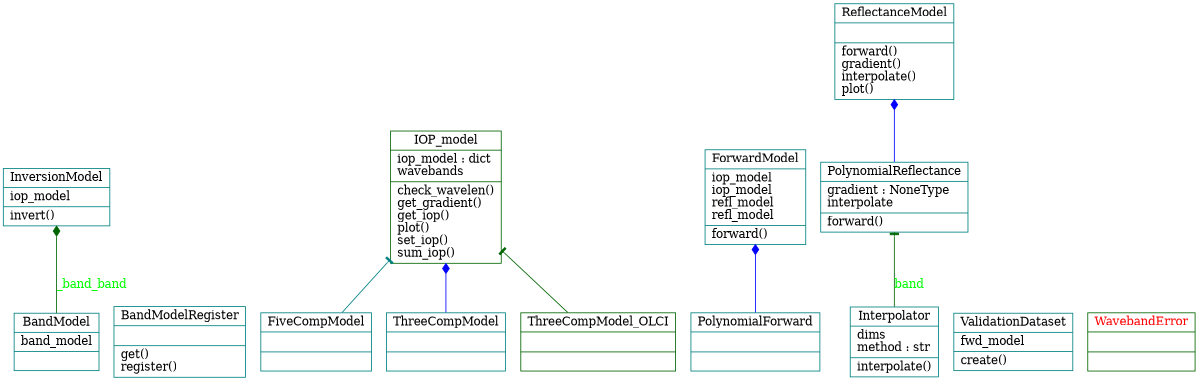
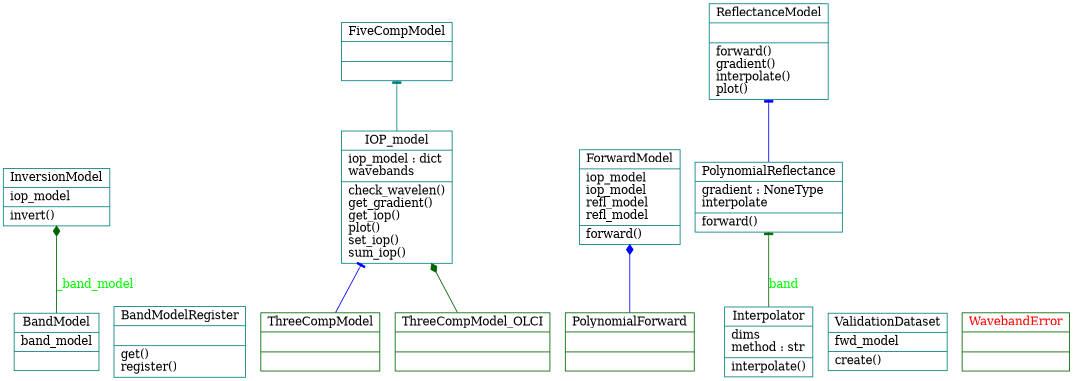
edge "PolynomialReflectance" -> "ReflectanceModel": arrowhead diamond -> tee
node "IOP_model": color darkgreen -> teal
edge "ThreeCompModel_OLCI" -> "IOP_model": arrowhead tee -> diamond
edge "BandModel" -> "InversionModel": label "_band_band" -> "_band_model"
edge "FiveCompModel" -> "IOP_model": reversed
edge "ThreeCompModel" -> "IOP_model": arrowhead diamond -> tee
node "ThreeCompModel": color teal -> darkgreen
node "PolynomialForward": color teal -> darkgreen
